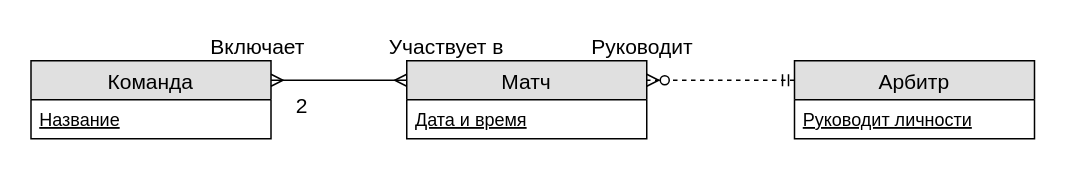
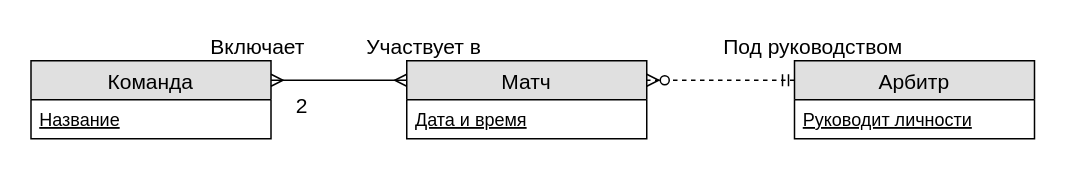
node "Участвует в": moved (452, 41) -> (429, 41)
node "Руководит": removed
node "Под руководством": added
